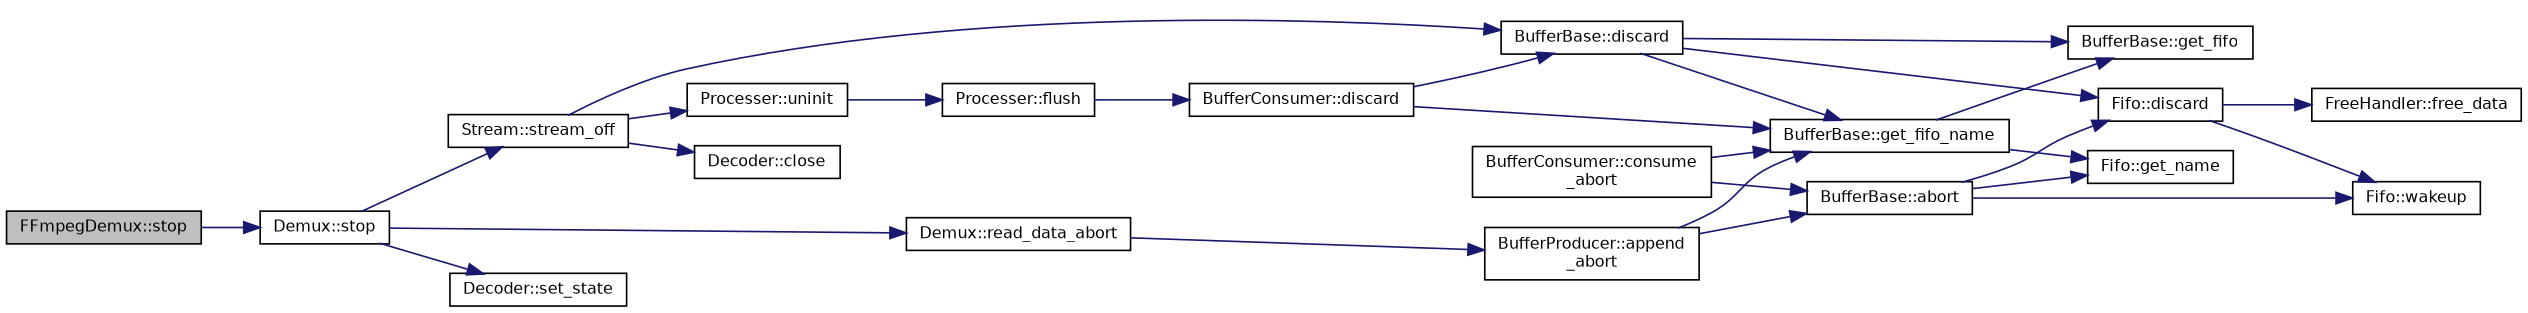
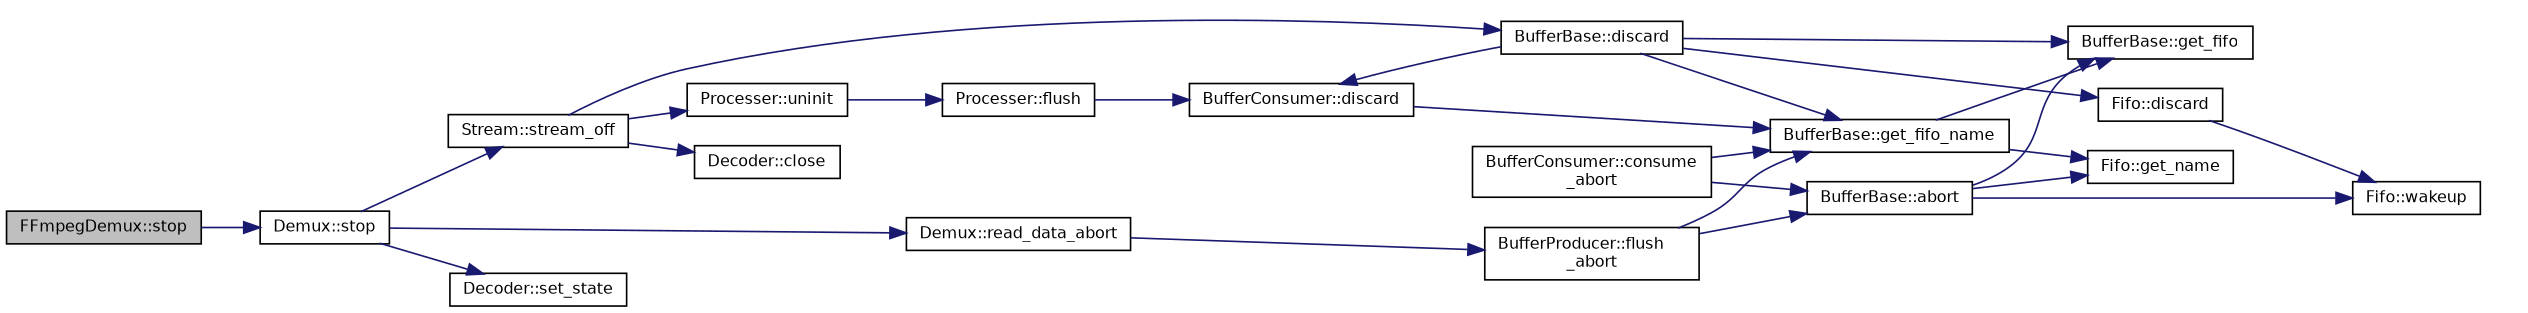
edge "BufferConsumer::discard" -> "BufferBase::discard": reversed
node "FreeHandler::free_data": removed
edge "BufferBase::abort" -> "Fifo::discard": now "BufferBase::abort" -> "BufferBase::get_fifo"
node "BufferProducer::append _abort": label "BufferProducer::append _abort" -> "BufferProducer::flush _abort"
